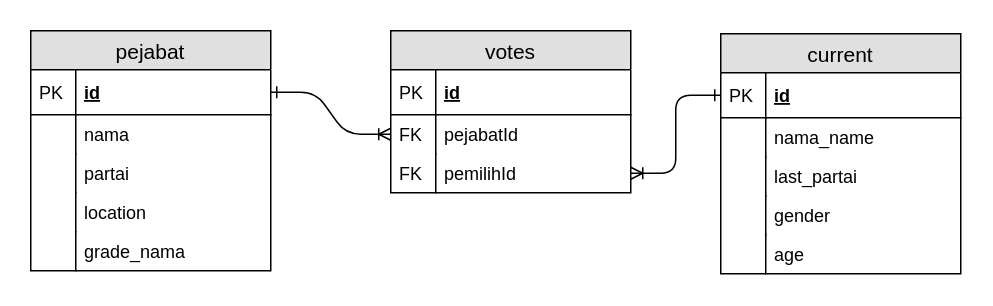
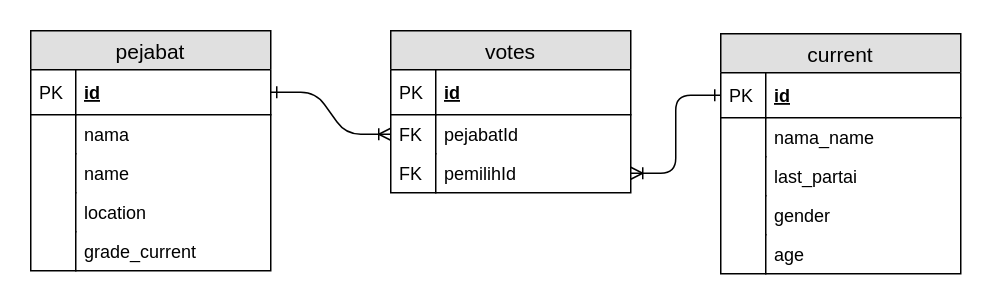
node "partai": label "partai" -> "name"
node "grade_nama": label "grade_nama" -> "grade_current"
